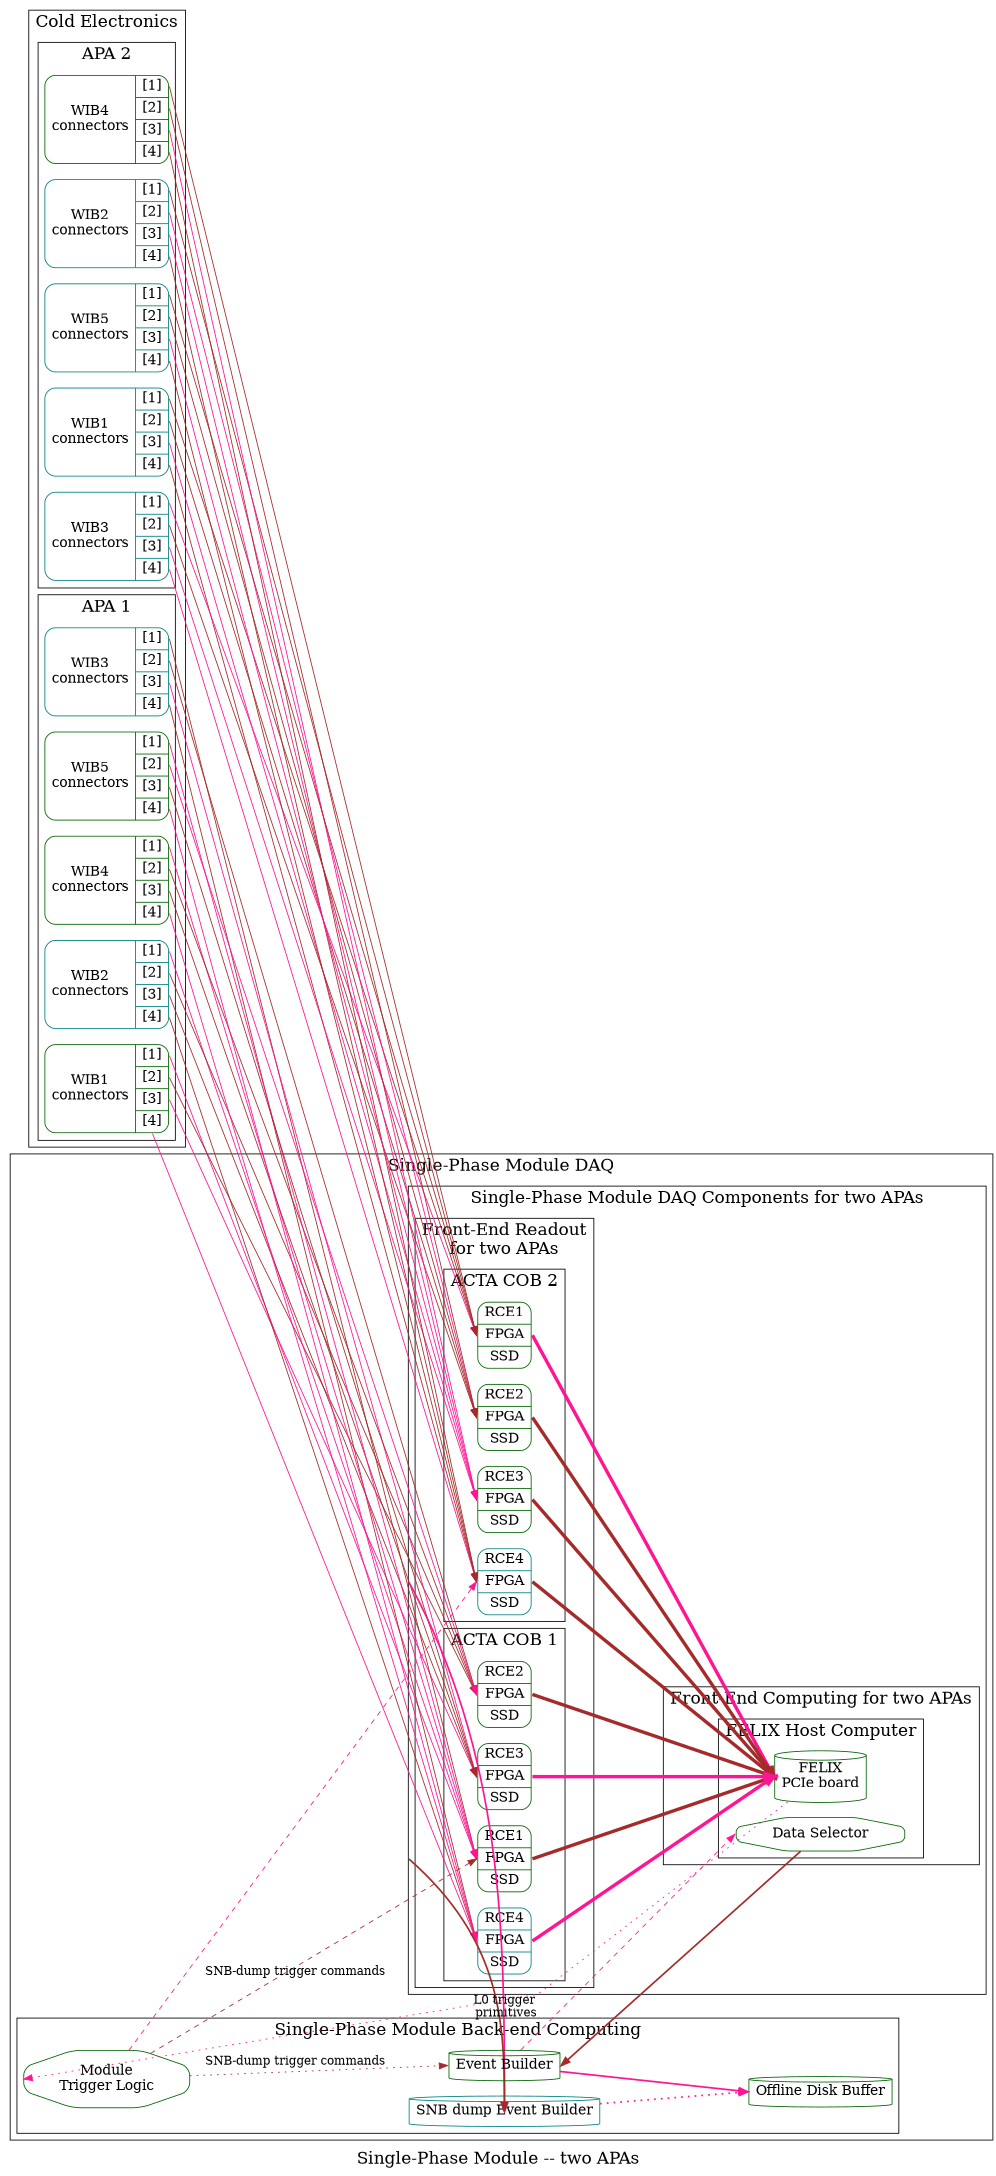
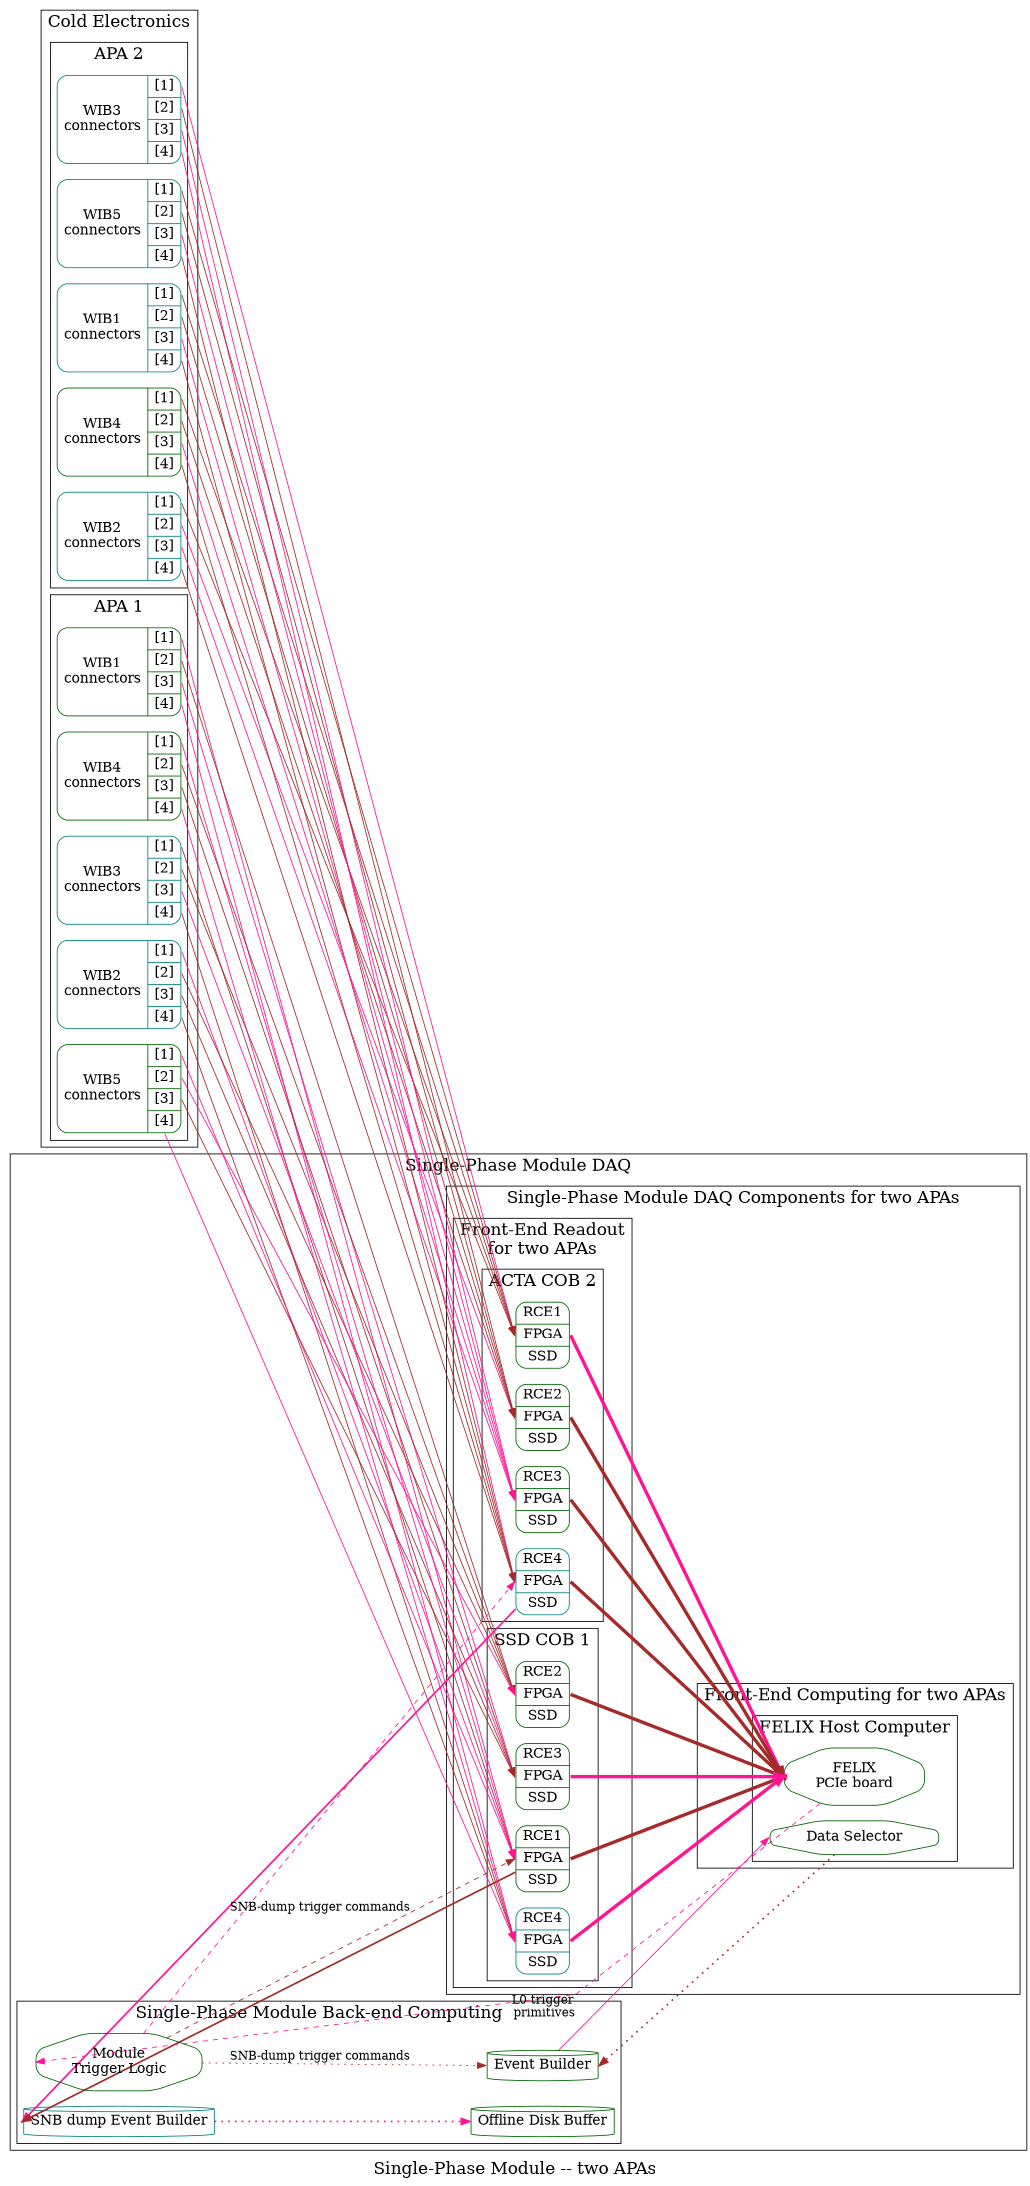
cluster "ACTA COB 1": label "ACTA COB 1" -> "SSD COB 1"
node "FELIX PCIe board": shape cylinder -> octagon
edge "Event Builder" -> "Data Selector": style dashed -> solid
edge "Data Selector" -> "Event Builder": style solid -> dotted
edge "FELIX PCIe board" -> "Module Trigger Logic": style dotted -> dashed
edge "Event Builder" -> "Offline Disk Buffer": removed
